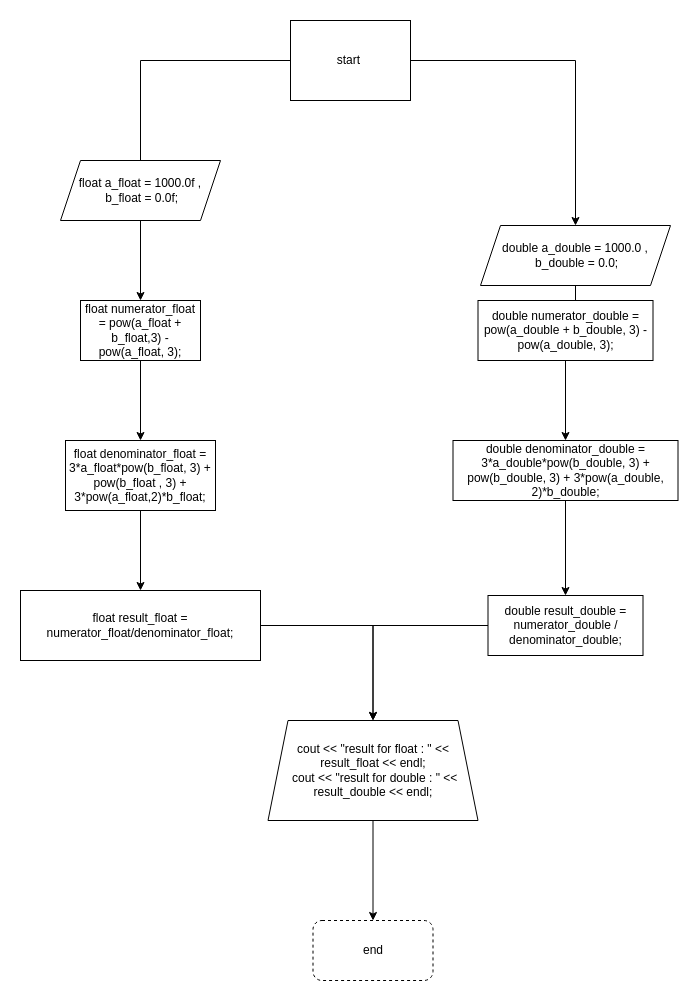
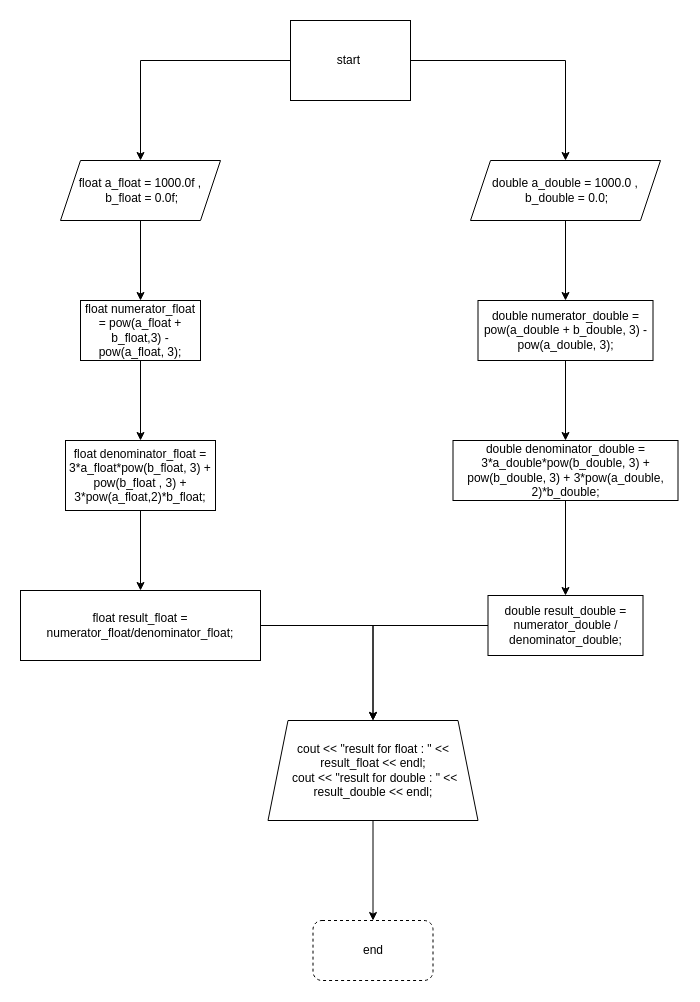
edge "start" -- "float a_float = 1000.0f , b_float = 0.0f;": arrowhead none -> classic
node "double a_double = 1000.0 , b_double = 0.0;": moved (576, 256) -> (566, 191)
